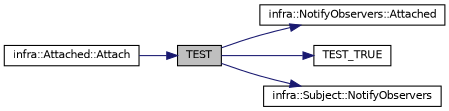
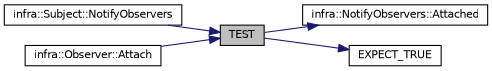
node "infra::Attached::Attach": label "infra::Attached::Attach" -> "infra::Observer::Attach"
node "TEST_TRUE": label "TEST_TRUE" -> "EXPECT_TRUE"
edge "TEST" -> "infra::Subject::NotifyObservers": reversed
